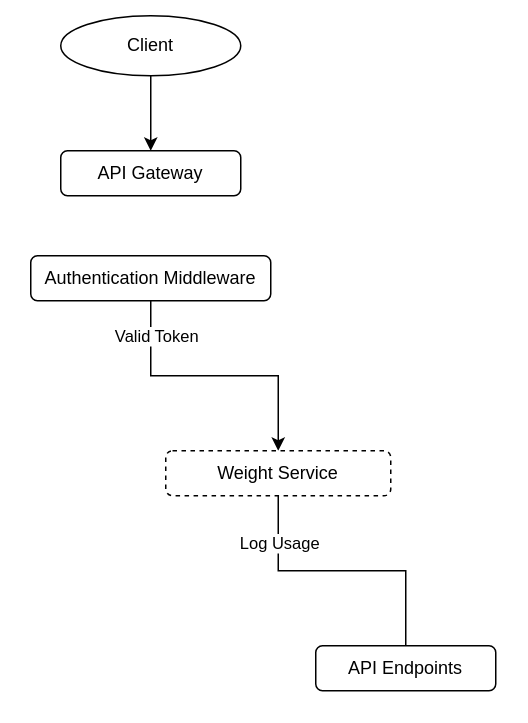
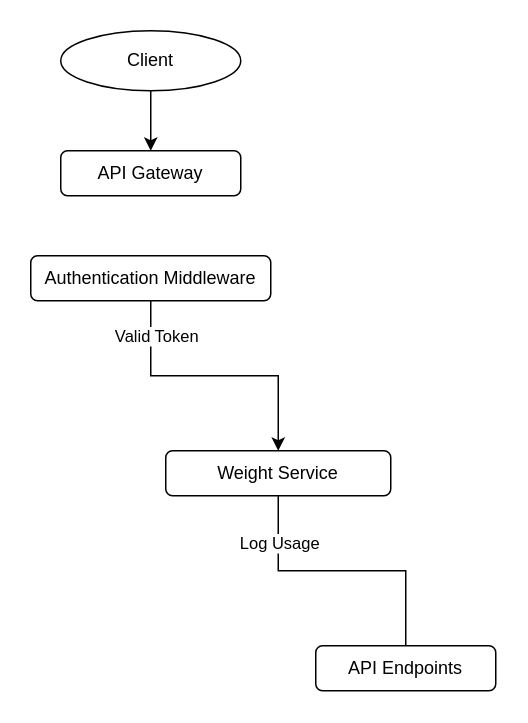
node "Client": moved (151, 46) -> (151, 61)
node "Weight Service": style dashed -> solid
